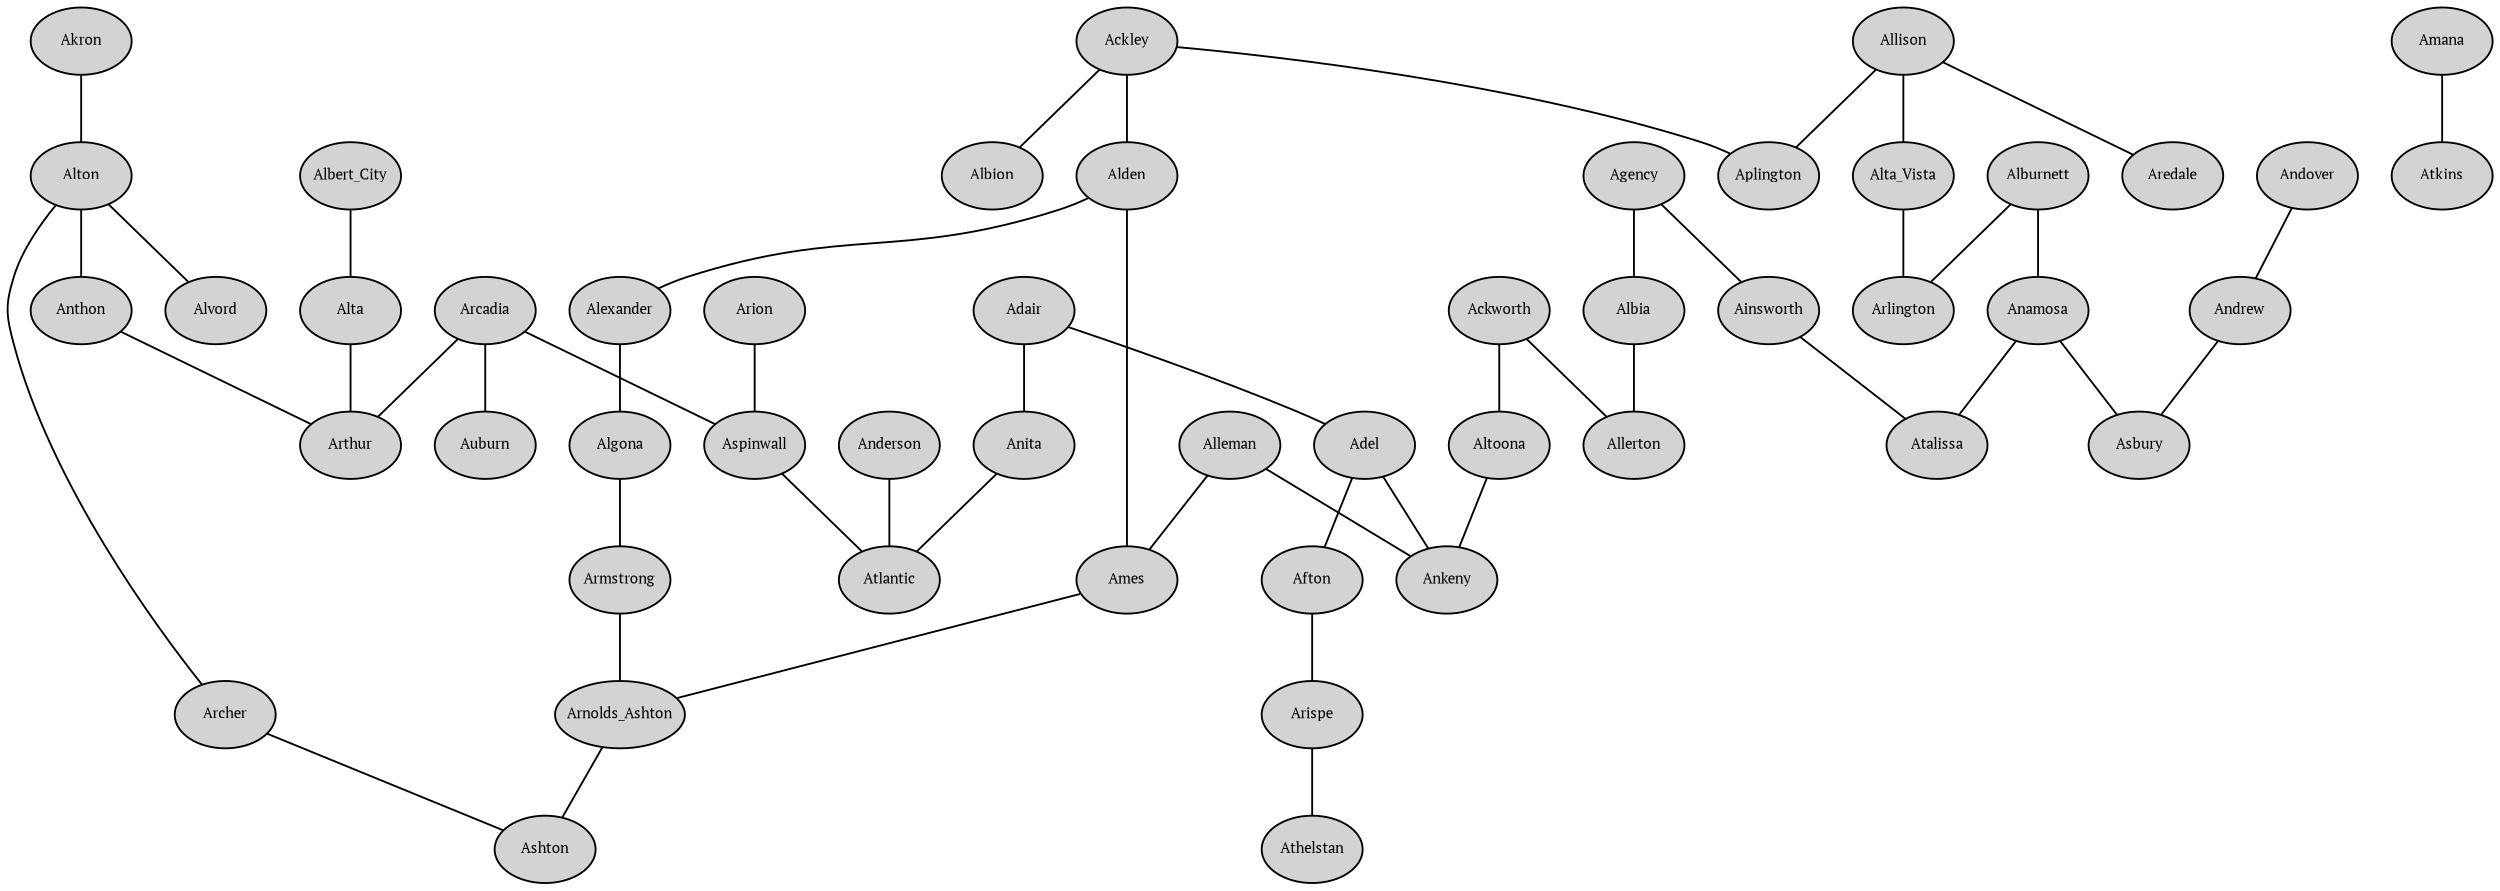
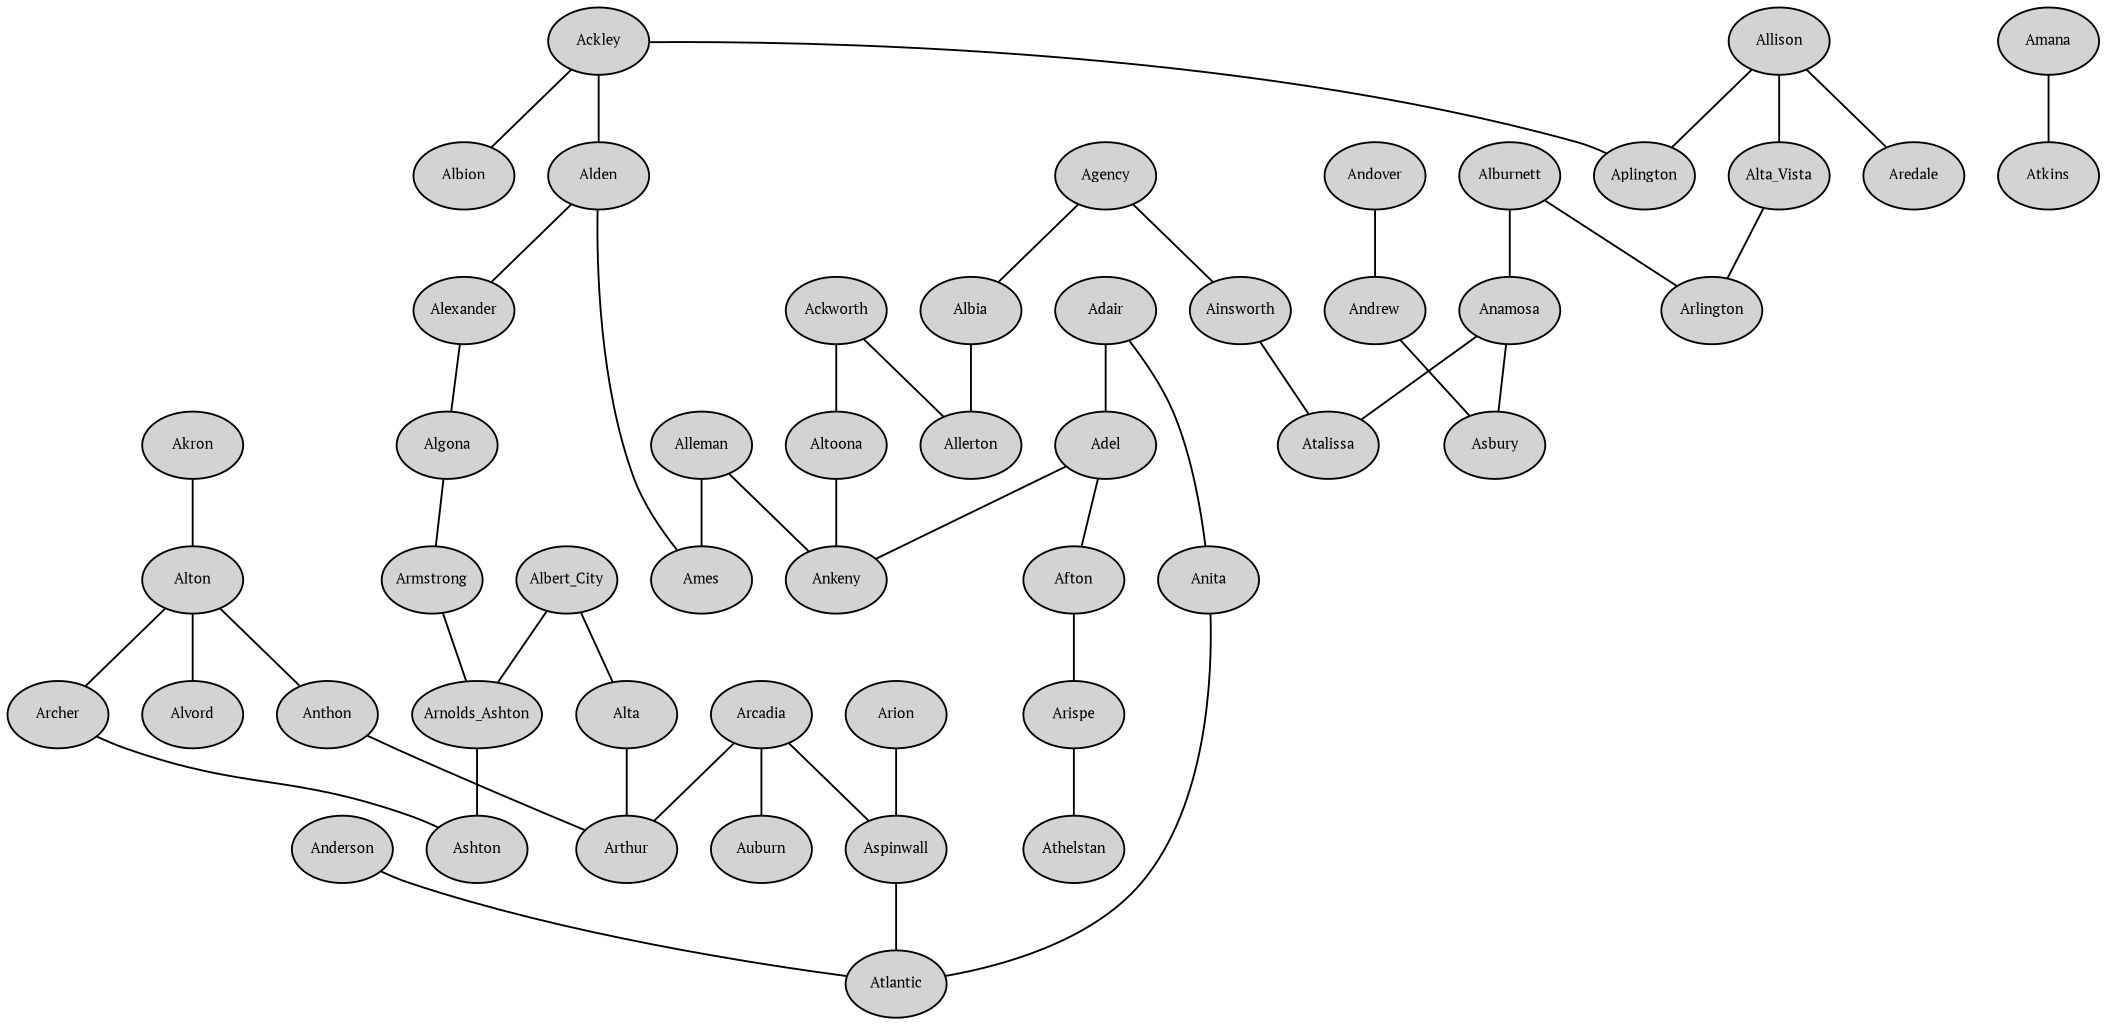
edge "Ames" -- "Arnolds_Ashton": now "Albert_City" -- "Arnolds_Ashton"
